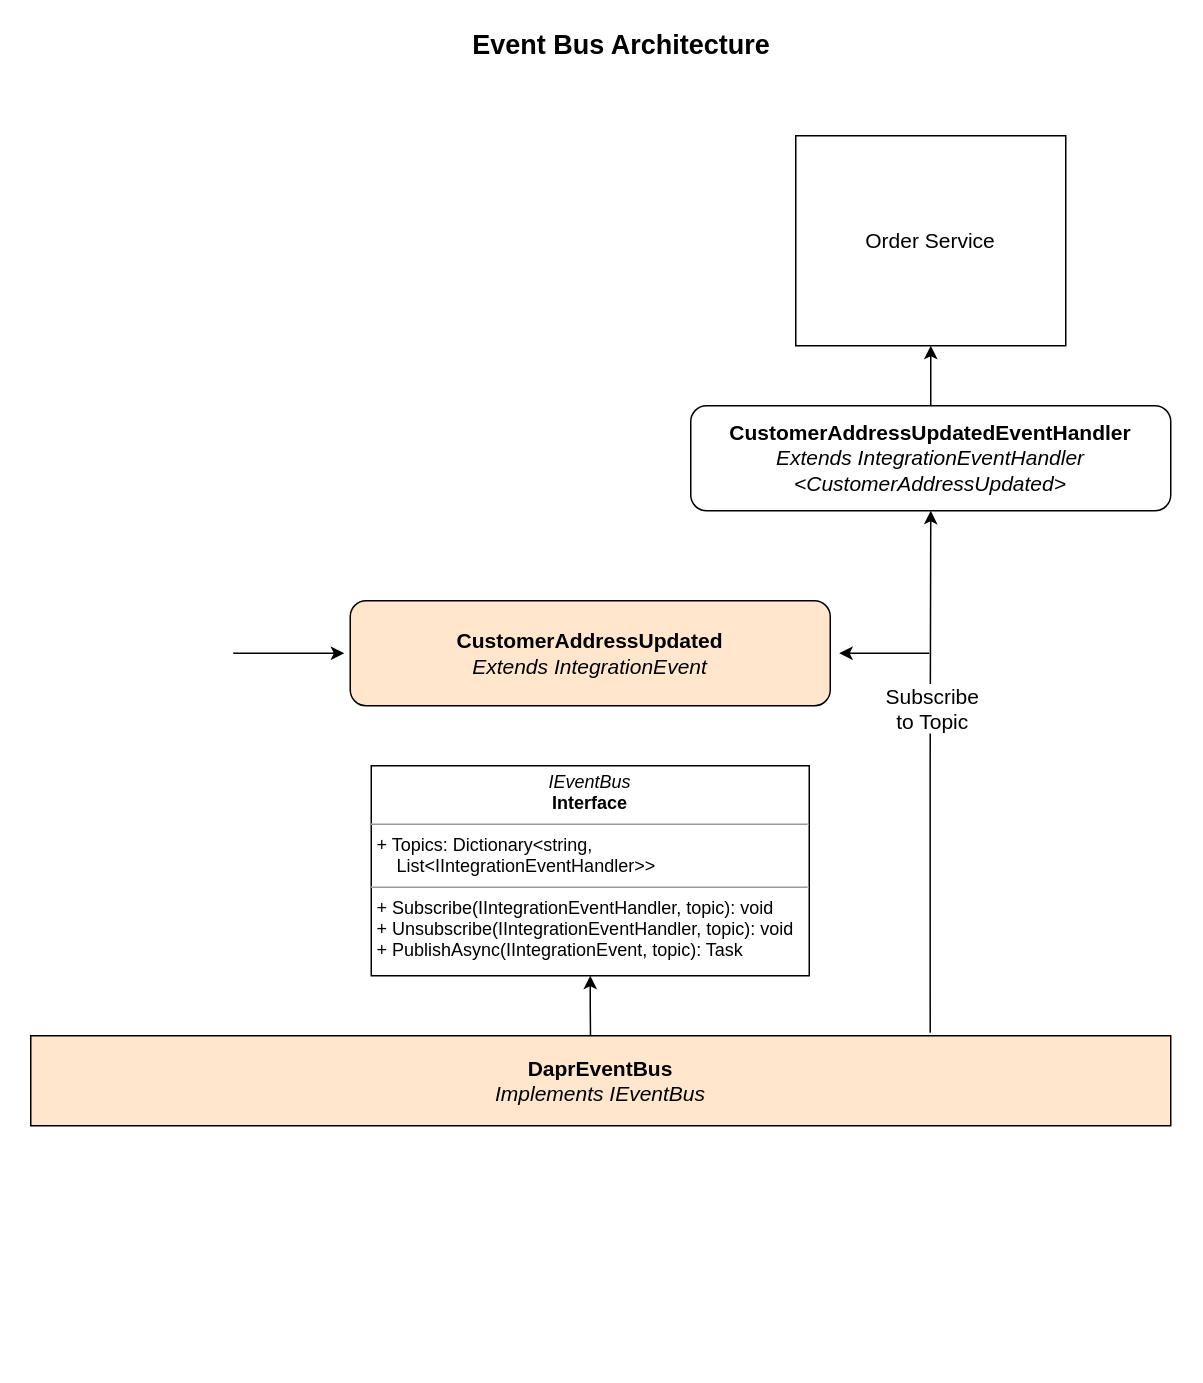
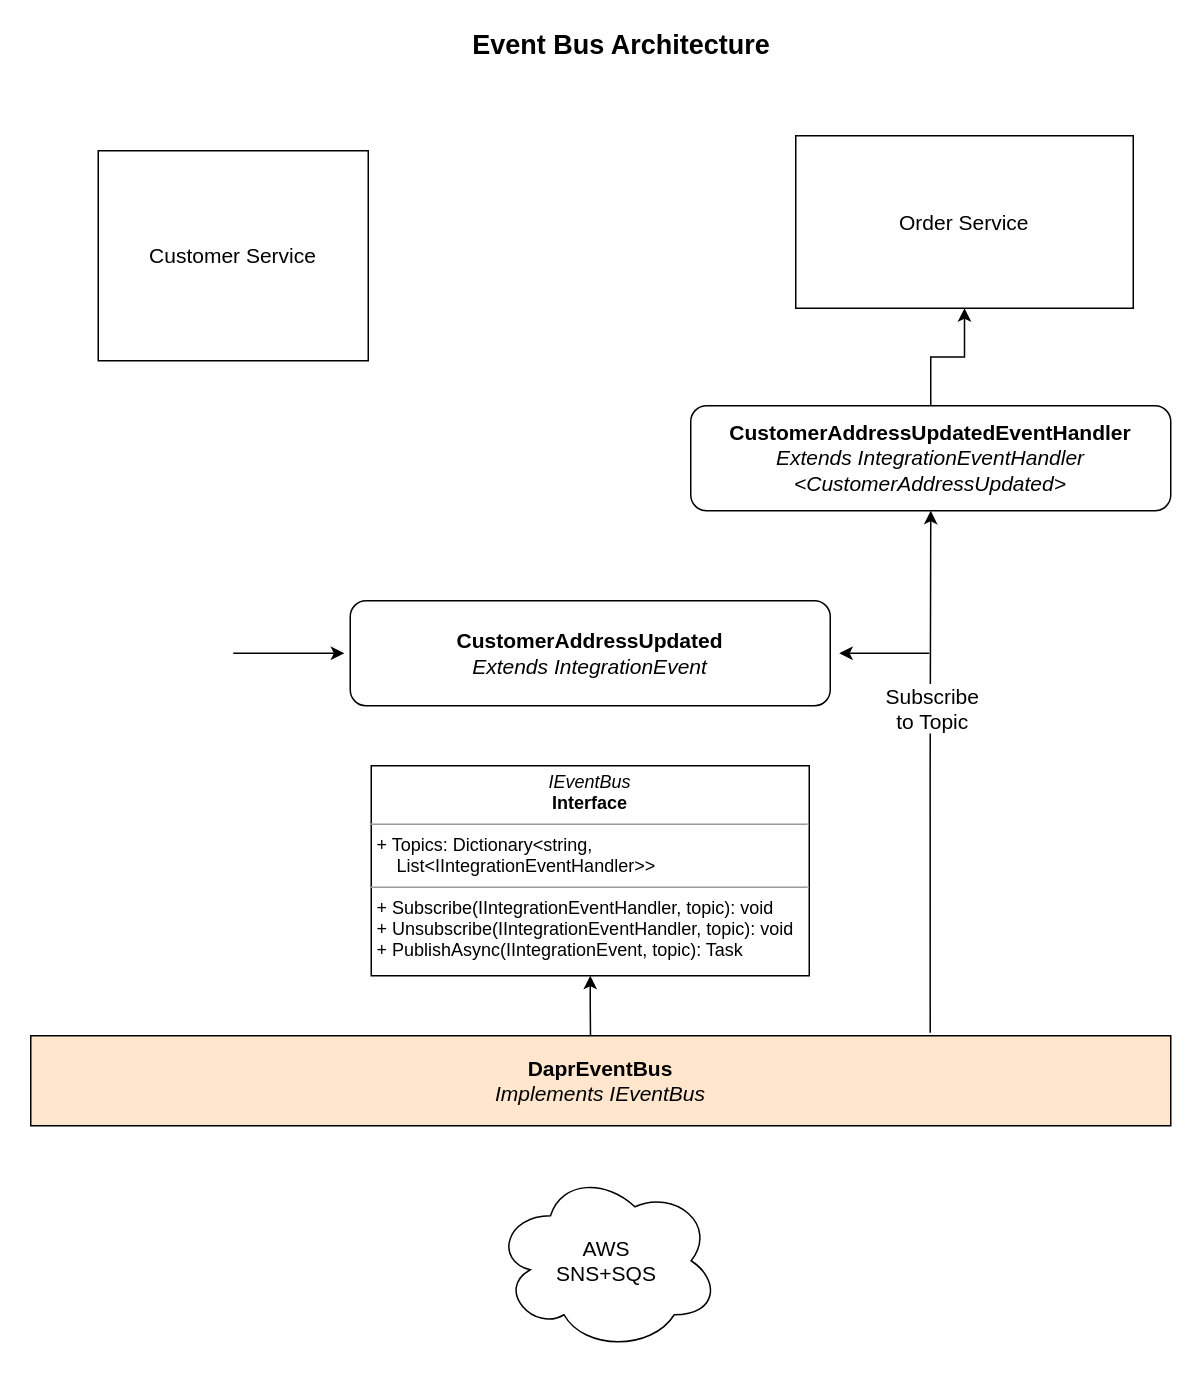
node "Order Service": size 270x210 -> 338x173
node "Customer Service": added
node "CustomerAddressUpdated Extends IntegrationEvent": fillcolor #ffe6cc -> #ffffff
node "AWS SNS+SQS": added
